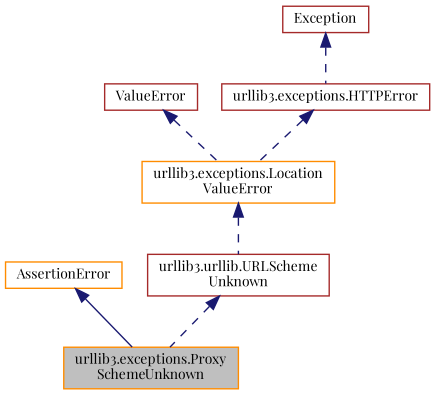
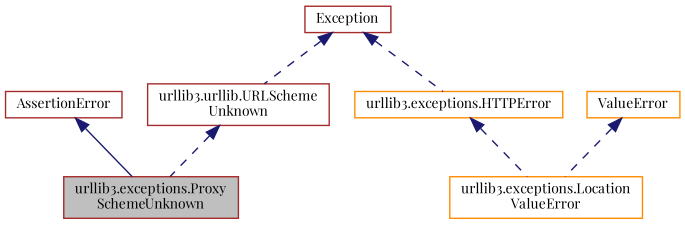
node "ValueError": color brown -> darkorange
node "urllib3.exceptions.HTTPError": color brown -> darkorange
edge "urllib3.urllib.URLScheme Unknown" -> "urllib3.exceptions.Location ValueError": now "urllib3.urllib.URLScheme Unknown" -> "Exception"
node "AssertionError": color darkorange -> brown
node "urllib3.exceptions.Proxy SchemeUnknown": color darkorange -> brown
